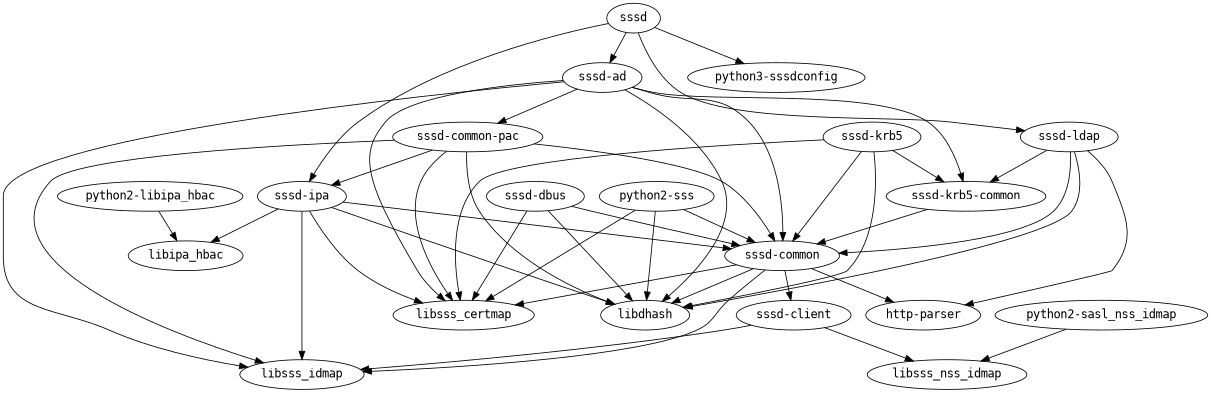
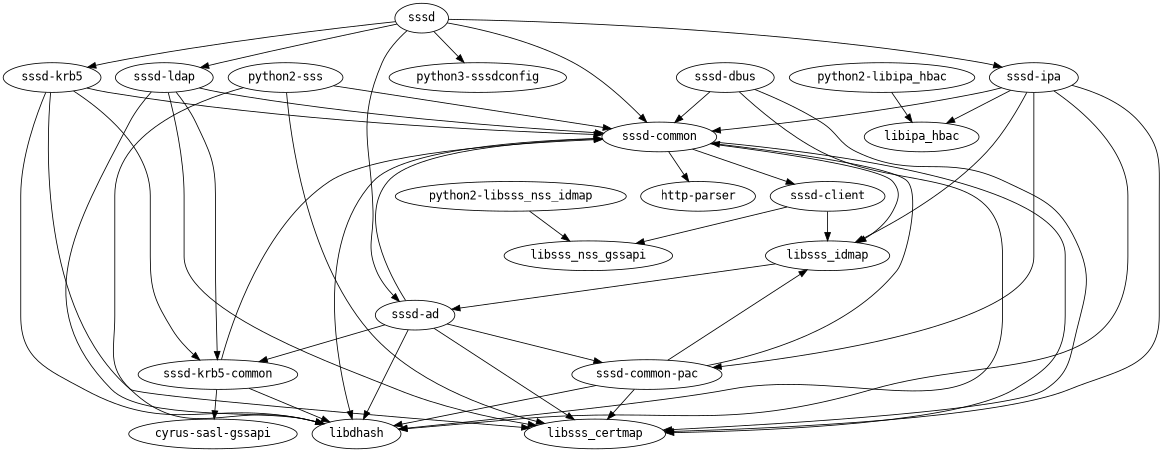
edge "sssd" -> "sssd-krb5": added
edge "sssd" -> "sssd-common": added
edge "sssd-ad" -> "libsss_idmap": reversed
edge "sssd-common-pac" -> "sssd-ipa": reversed
edge "sssd-ldap" -> "http-parser": now "sssd-ldap" -> "libsss_certmap"
node "python2-sasl_nss_idmap": label "python2-sasl_nss_idmap" -> "python2-libsss_nss_idmap"
node "libsss_nss_idmap": label "libsss_nss_idmap" -> "libsss_nss_gssapi"
edge "sssd-krb5-common" -> "libdhash": added
node "cyrus-sasl-gssapi": added
